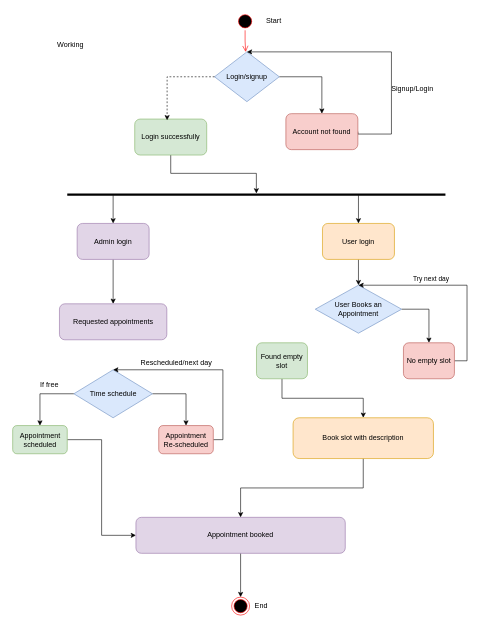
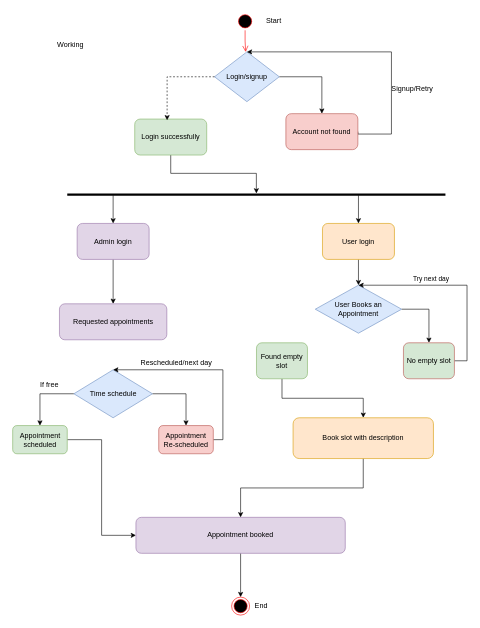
node "Signup/Login": label "Signup/Login" -> "Signup/Retry"
node "No empty slot": fillcolor #f8cecc -> #d5e8d4
